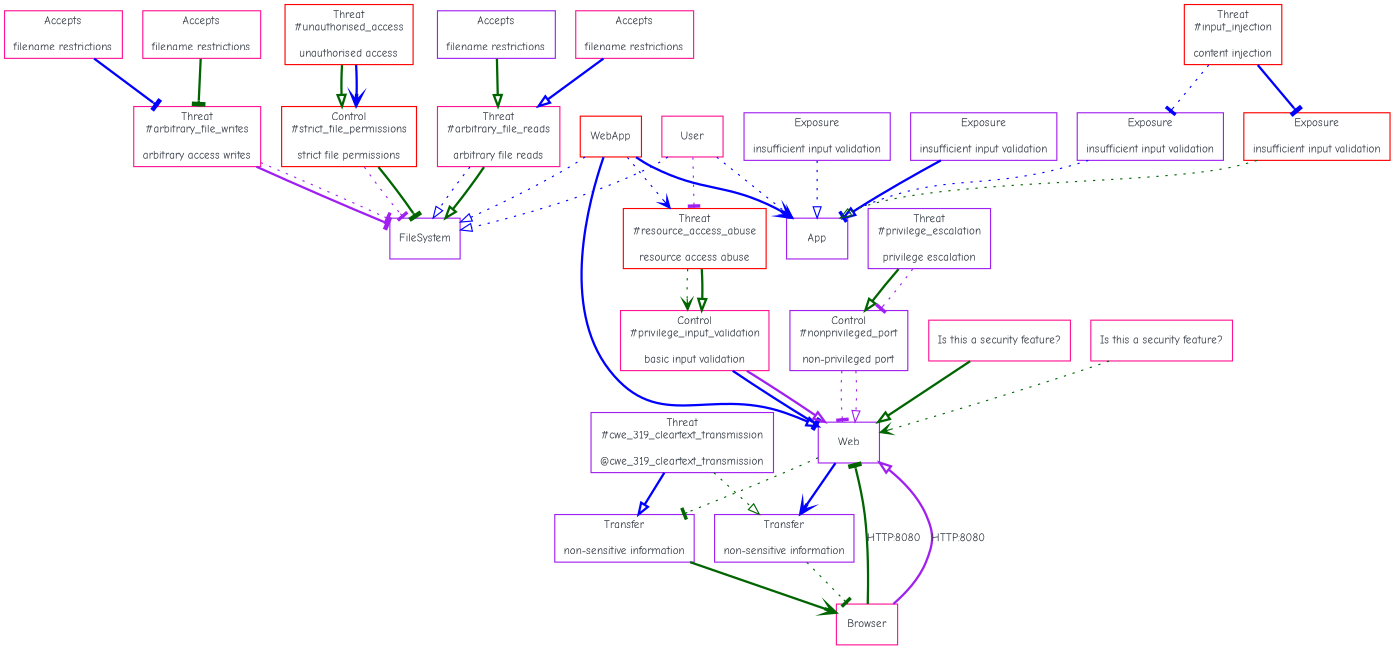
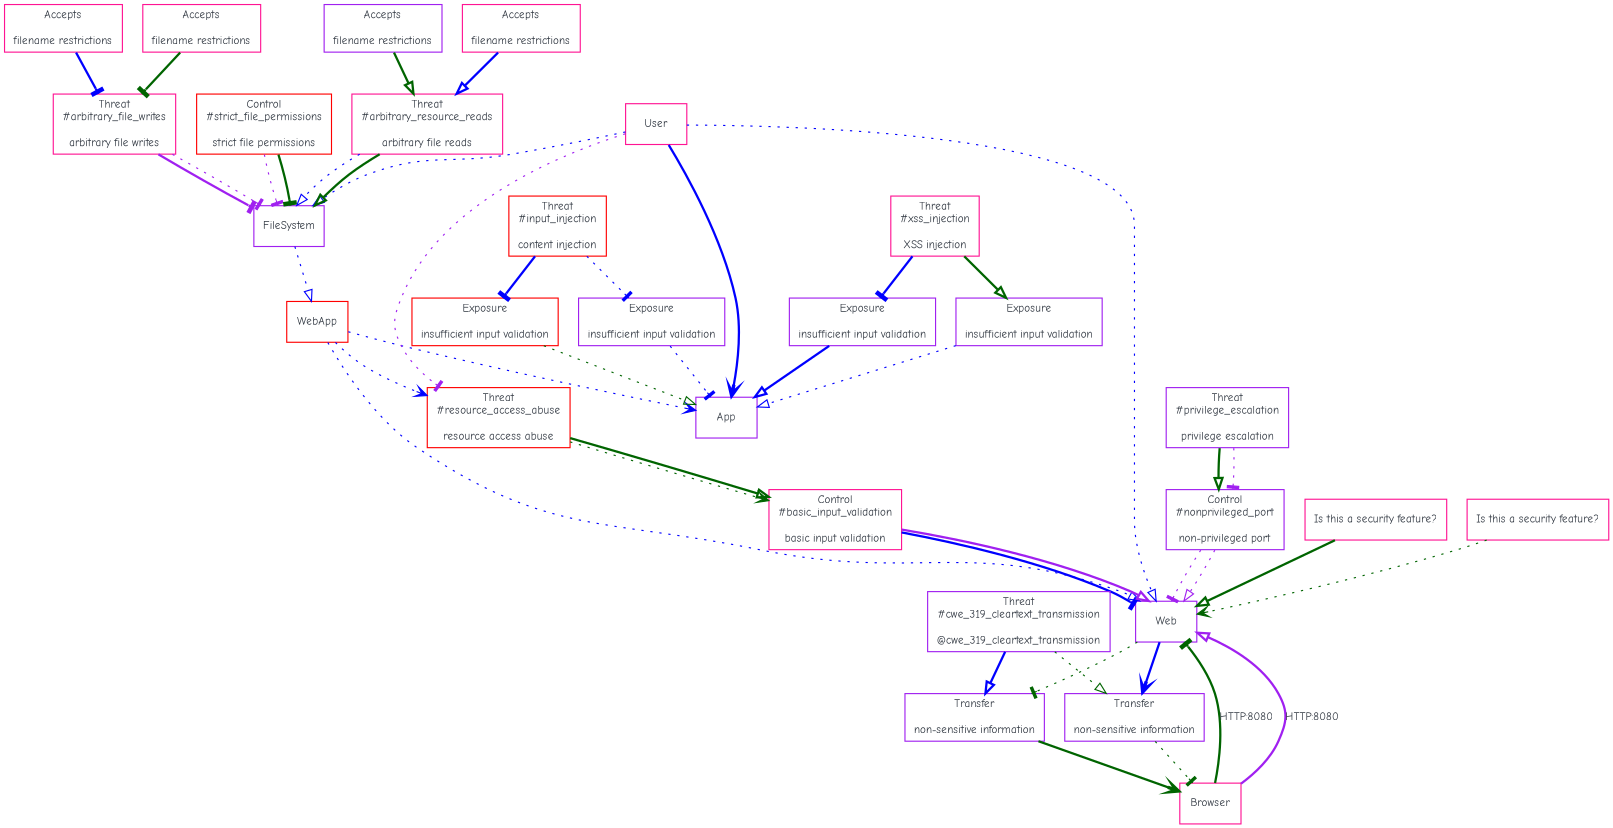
node "Threat #unauthorised_access unauthorised access": removed
node "Threat #arbitrary_file_writes arbitrary access writes": label "Threat #arbitrary_file_writes arbitrary access writes" -> "Threat #arbitrary_file_writes arbitrary file writes"
node "Threat #arbitrary_file_reads arbitrary file reads": label "Threat #arbitrary_file_reads arbitrary file reads" -> "Threat #arbitrary_resource_reads arbitrary file reads"
edge "User" -> "App": style dotted -> bold
edge "User" -> "Web": added
edge "WebApp" -> "App": style bold -> dotted
edge "WebApp" -> "FileSystem": reversed
node "Threat #xss_injection XSS injection": added
node "Control #privilege_input_validation basic input validation": label "Control #privilege_input_validation basic input validation" -> "Control #basic_input_validation basic input validation"
edge "WebApp" -> "Web": style bold -> dotted
